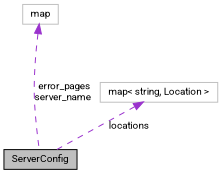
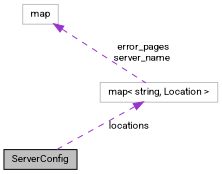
edge "ServerConfig" -> "map": now "map< string, Location >" -> "map"
